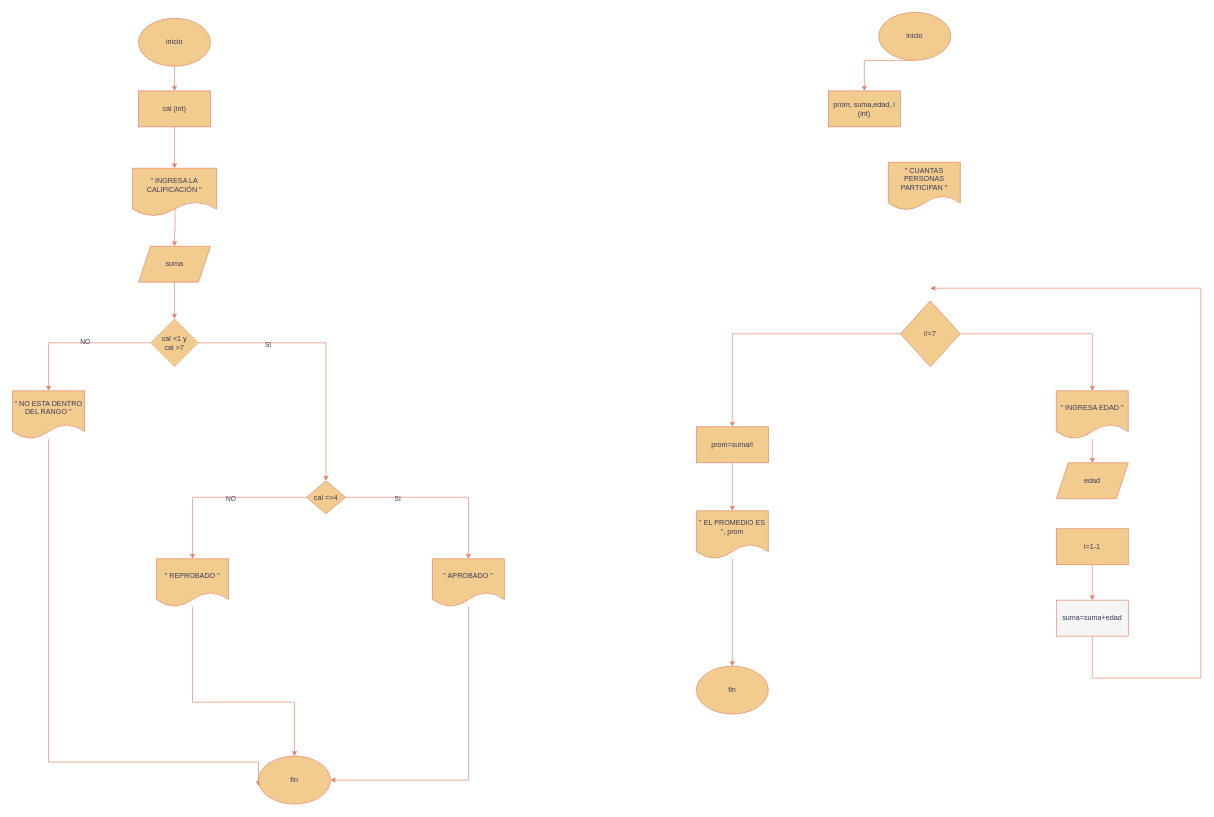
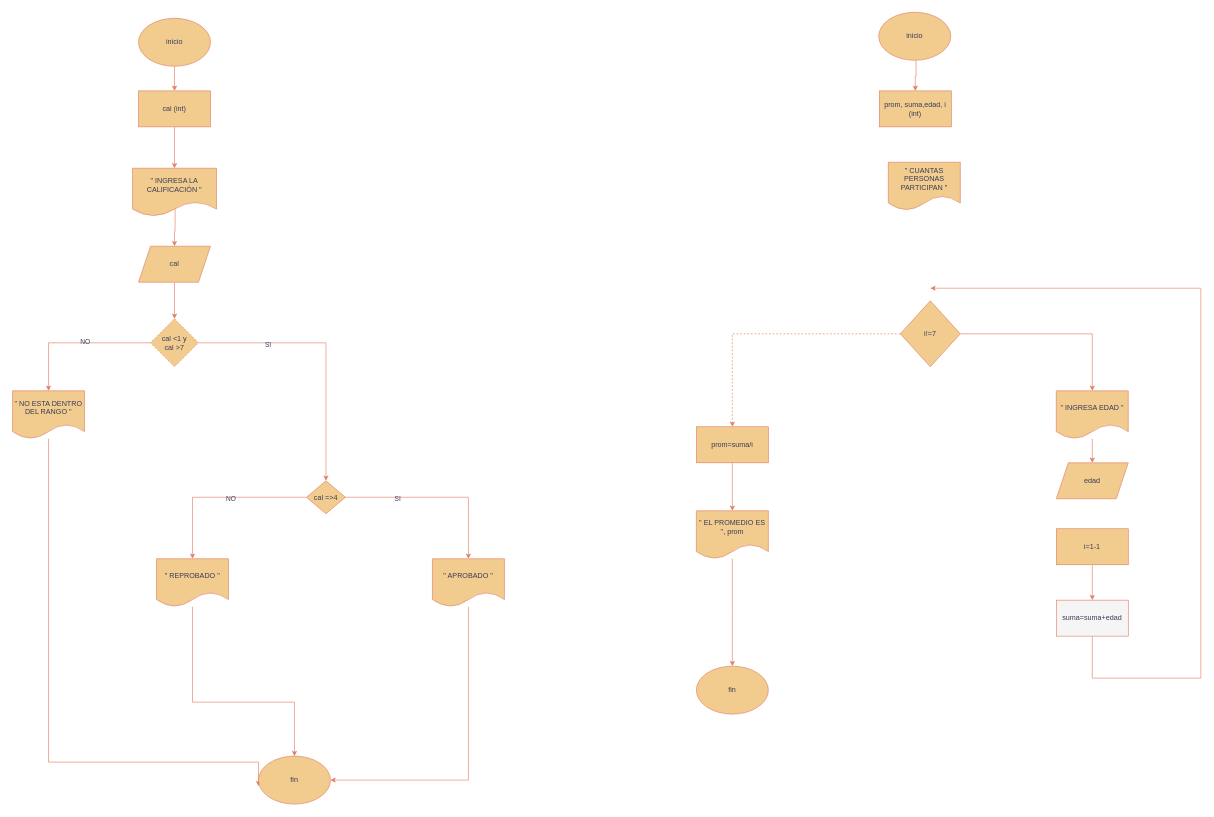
node "prom, suma,edad, i (int)": moved (864, 109) -> (915, 109)
node "suma": label "suma" -> "cal"
edge "i!=7" -> "prom=suma/i": style solid -> dashed
